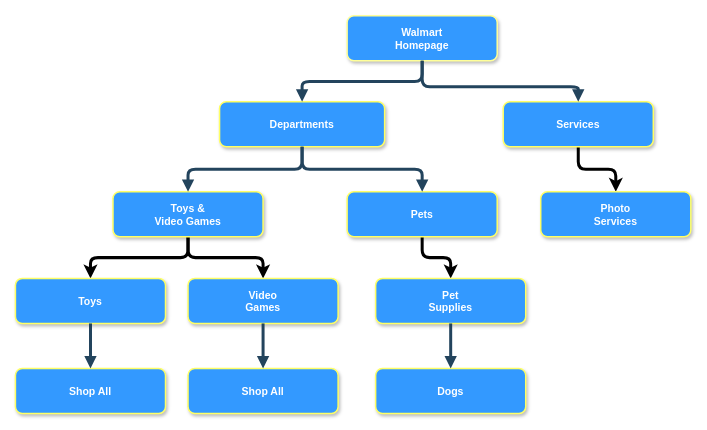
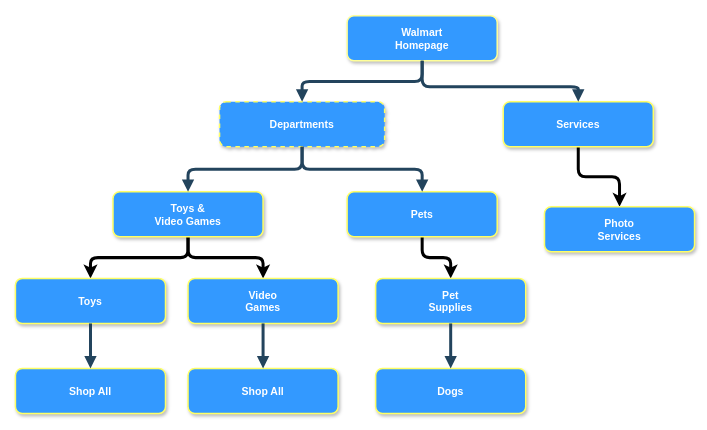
node "Departments": style solid -> dashed
node "Photo Services": moved (615, 214) -> (619, 229)
